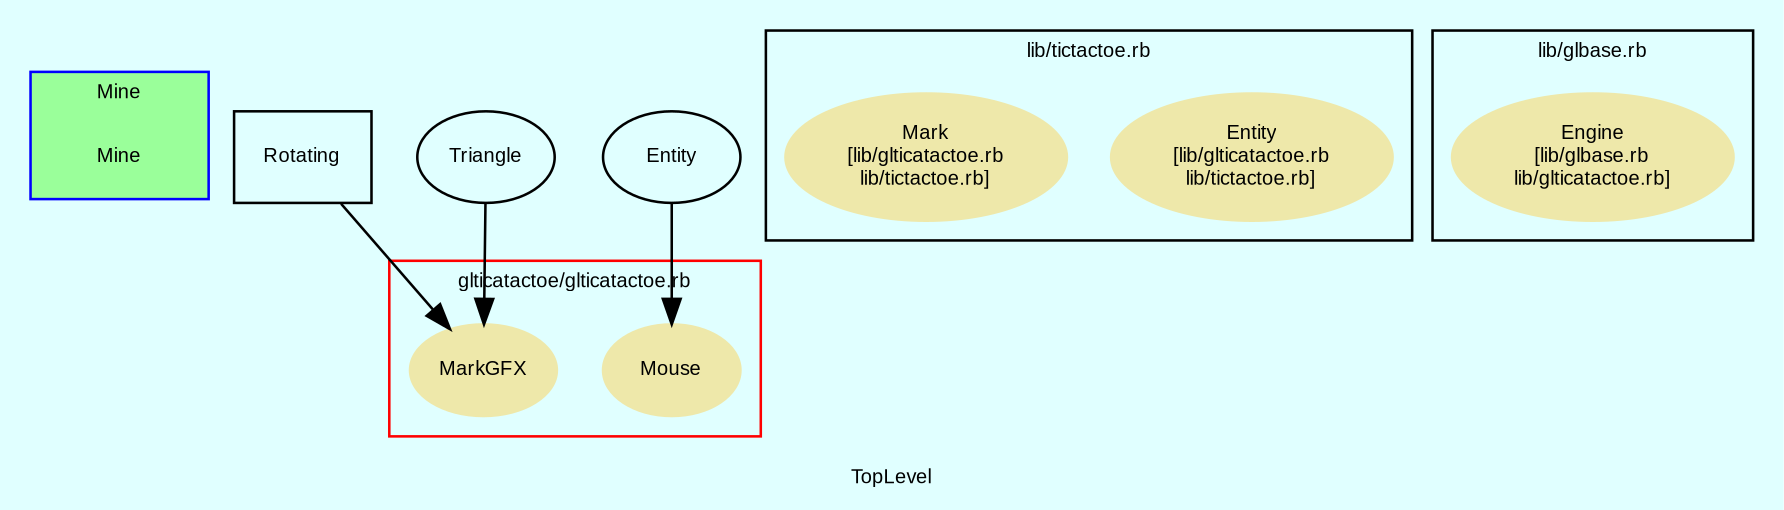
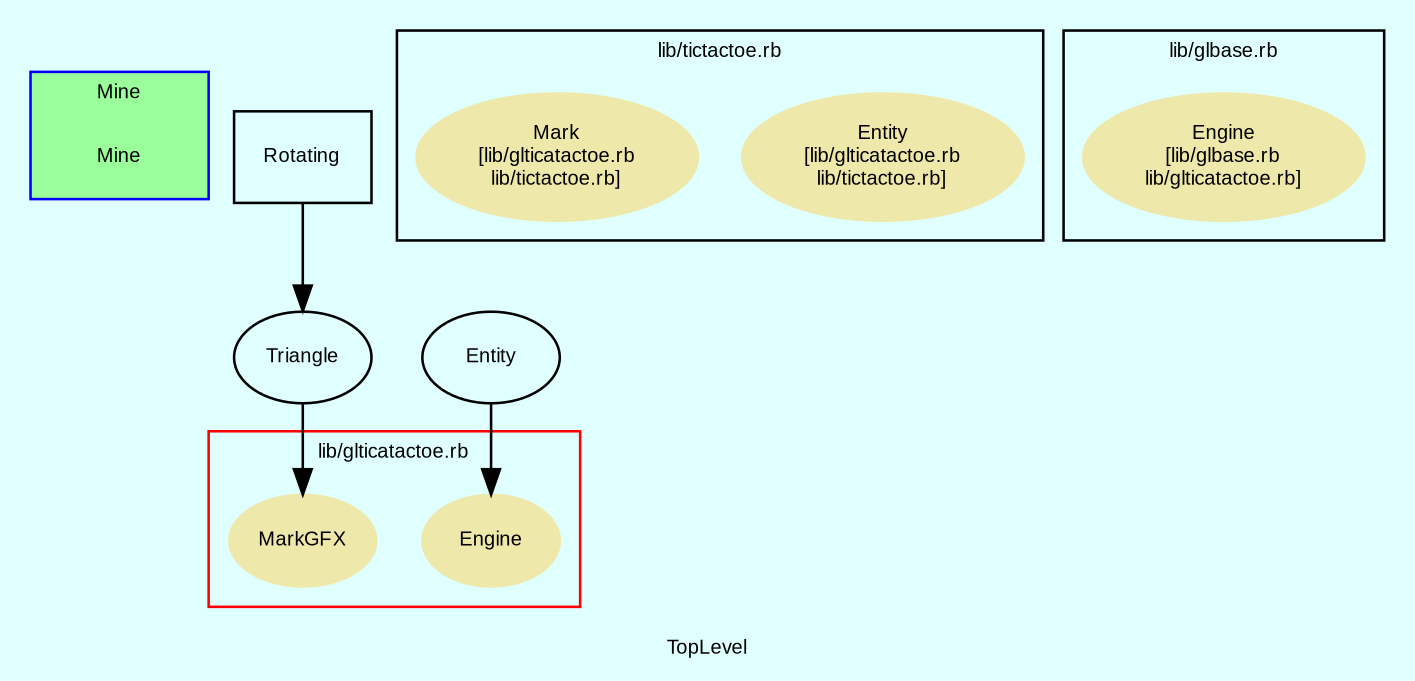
edge "Rotating" -> "MarkGFX": now "Rotating" -> "Triangle"
cluster "glticatactoe/glticatactoe.rb": label "glticatactoe/glticatactoe.rb" -> "lib/glticatactoe.rb"
node "Mouse": label "Mouse" -> "Engine"
